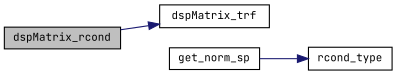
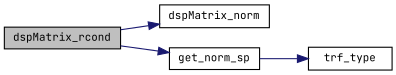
node "dspMatrix_trf": label "dspMatrix_trf" -> "dspMatrix_norm"
edge "dspMatrix_rcond" -> "get_norm_sp": added
node "rcond_type": label "rcond_type" -> "trf_type"
